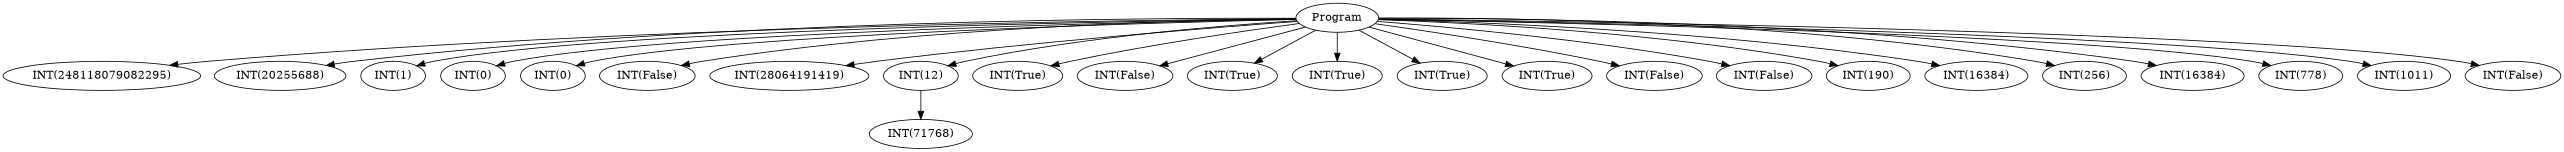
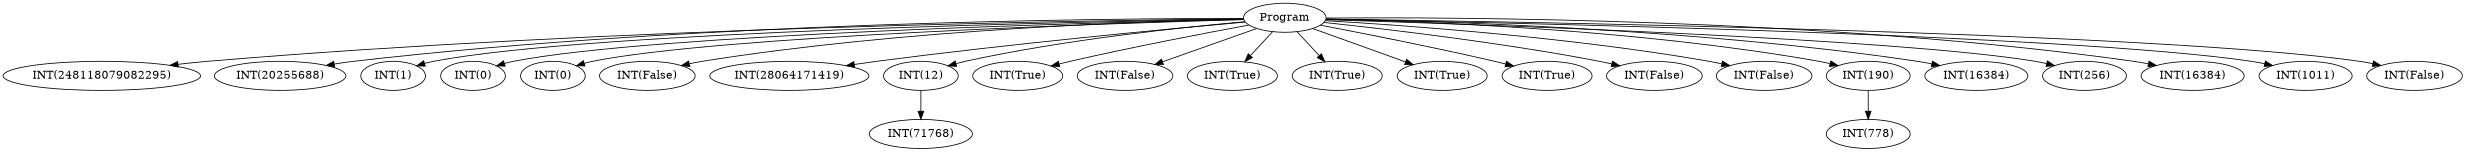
edge "Program" -> "INT(778)": now "INT(190)" -> "INT(778)"
node "INT(28064191419)": label "INT(28064191419)" -> "INT(28064171419)"
